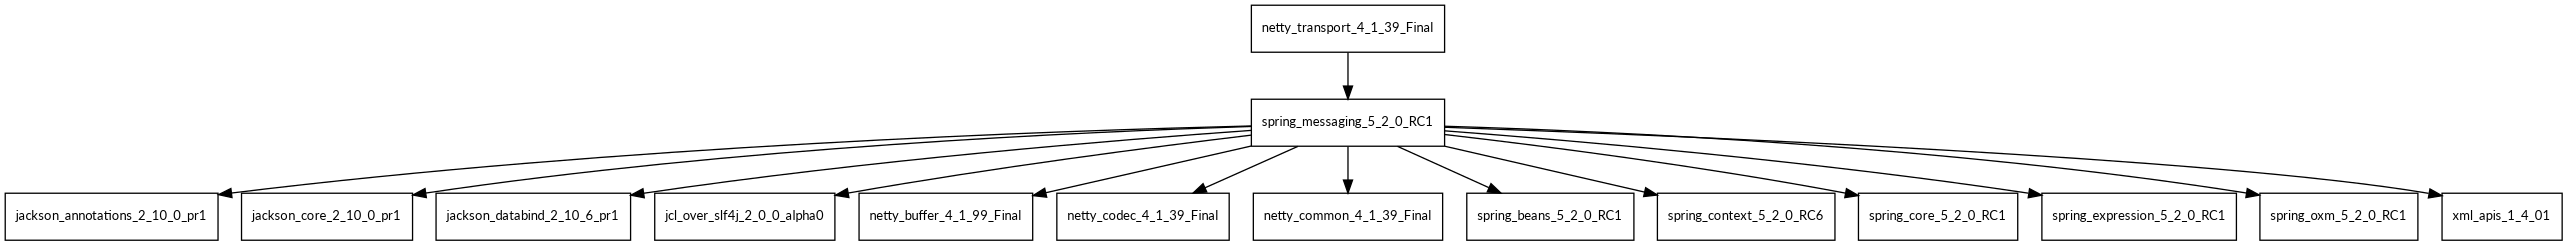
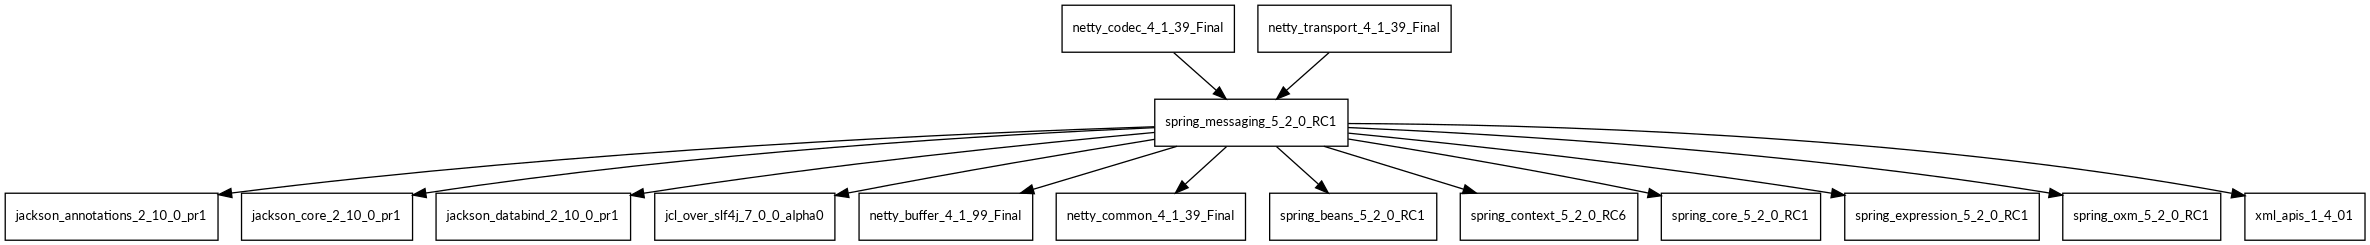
edge "spring_messaging_5_2_0_RC1" -> "netty_codec_4_1_39_Final": reversed
node "jackson_databind_2_10_6_pr1": label "jackson_databind_2_10_6_pr1" -> "jackson_databind_2_10_0_pr1"
node "jcl_over_slf4j_2_0_0_alpha0": label "jcl_over_slf4j_2_0_0_alpha0" -> "jcl_over_slf4j_7_0_0_alpha0"
